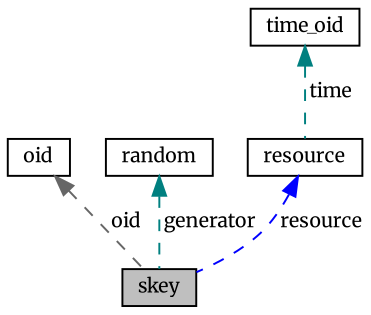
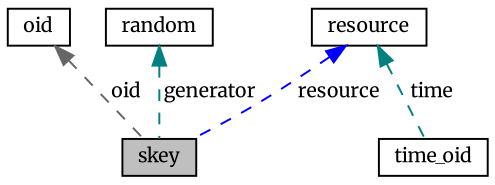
edge "resource" -> "time_oid": reversed
